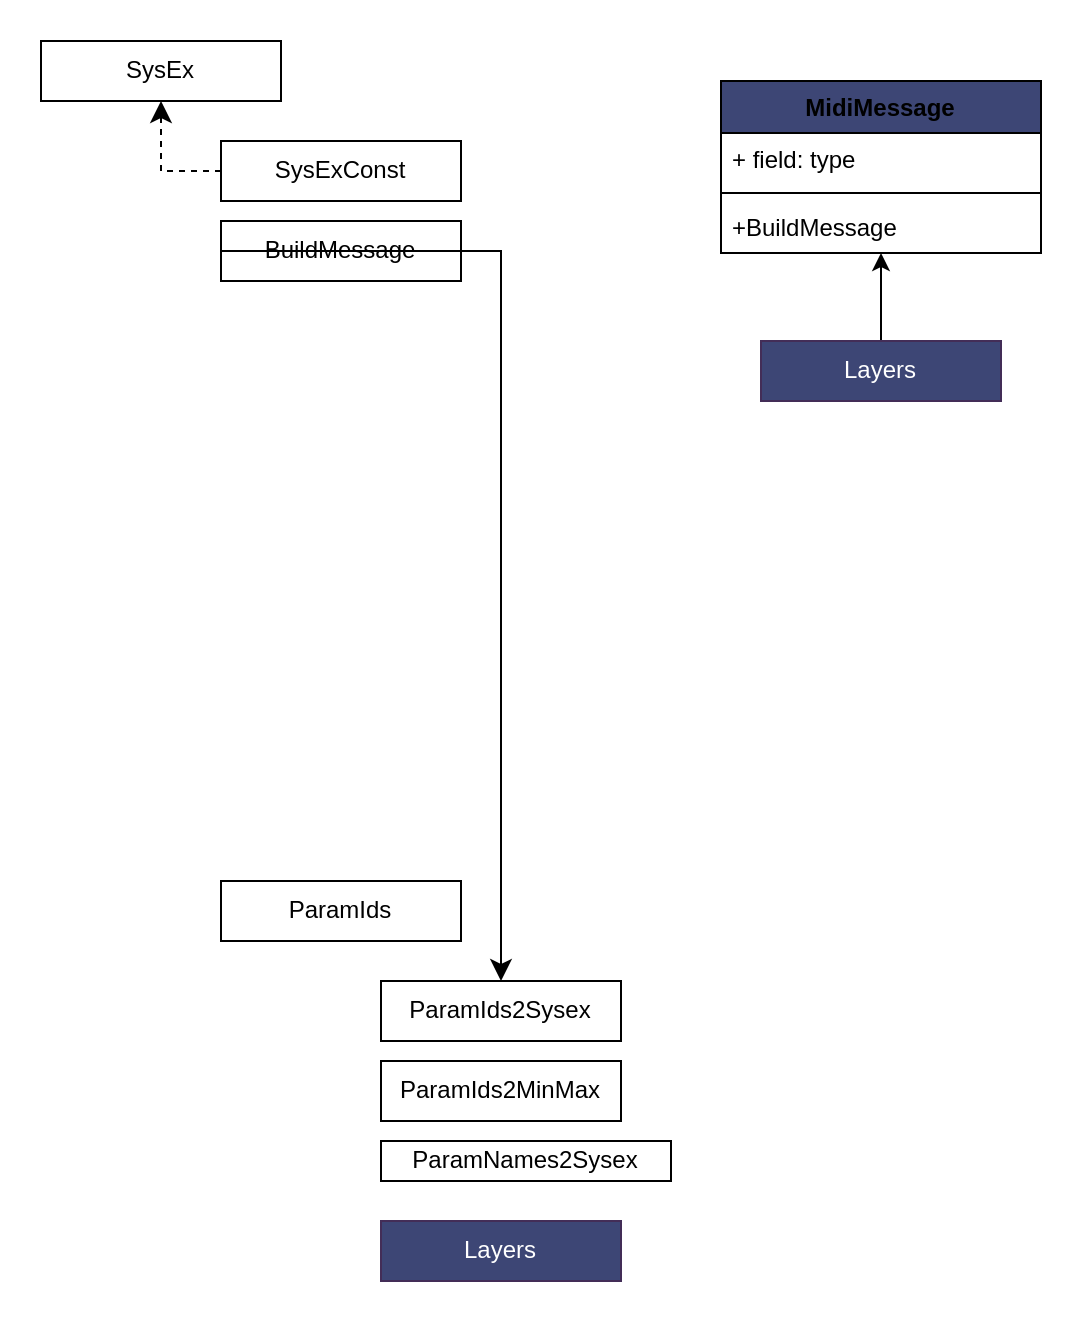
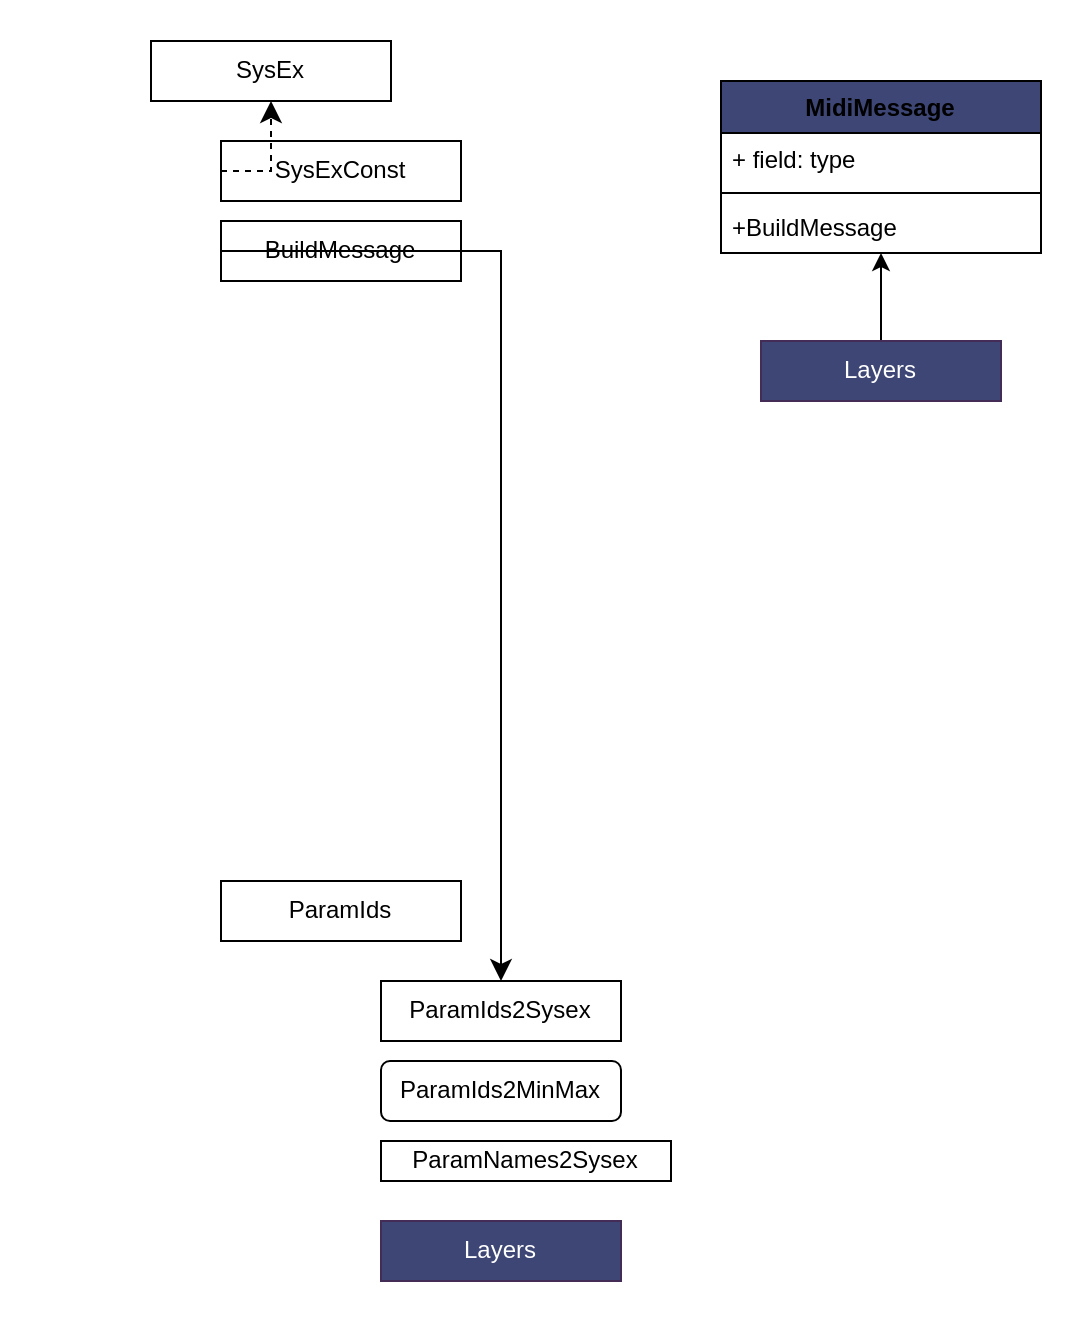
node "SysEx": moved (161, 71) -> (271, 71)
node "ParamIds2MinMax": shape rectangle -> rounded rectangle
